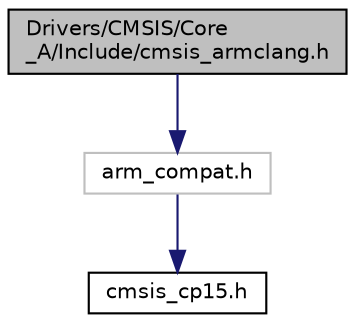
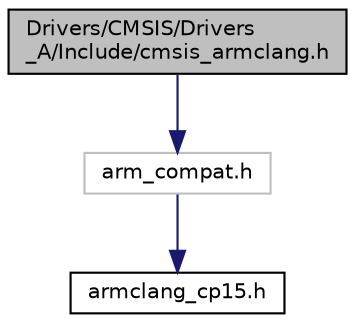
node "Drivers/CMSIS/Core _A/Include/cmsis_armclang.h": label "Drivers/CMSIS/Core _A/Include/cmsis_armclang.h" -> "Drivers/CMSIS/Drivers _A/Include/cmsis_armclang.h"
node "cmsis_cp15.h": label "cmsis_cp15.h" -> "armclang_cp15.h"
